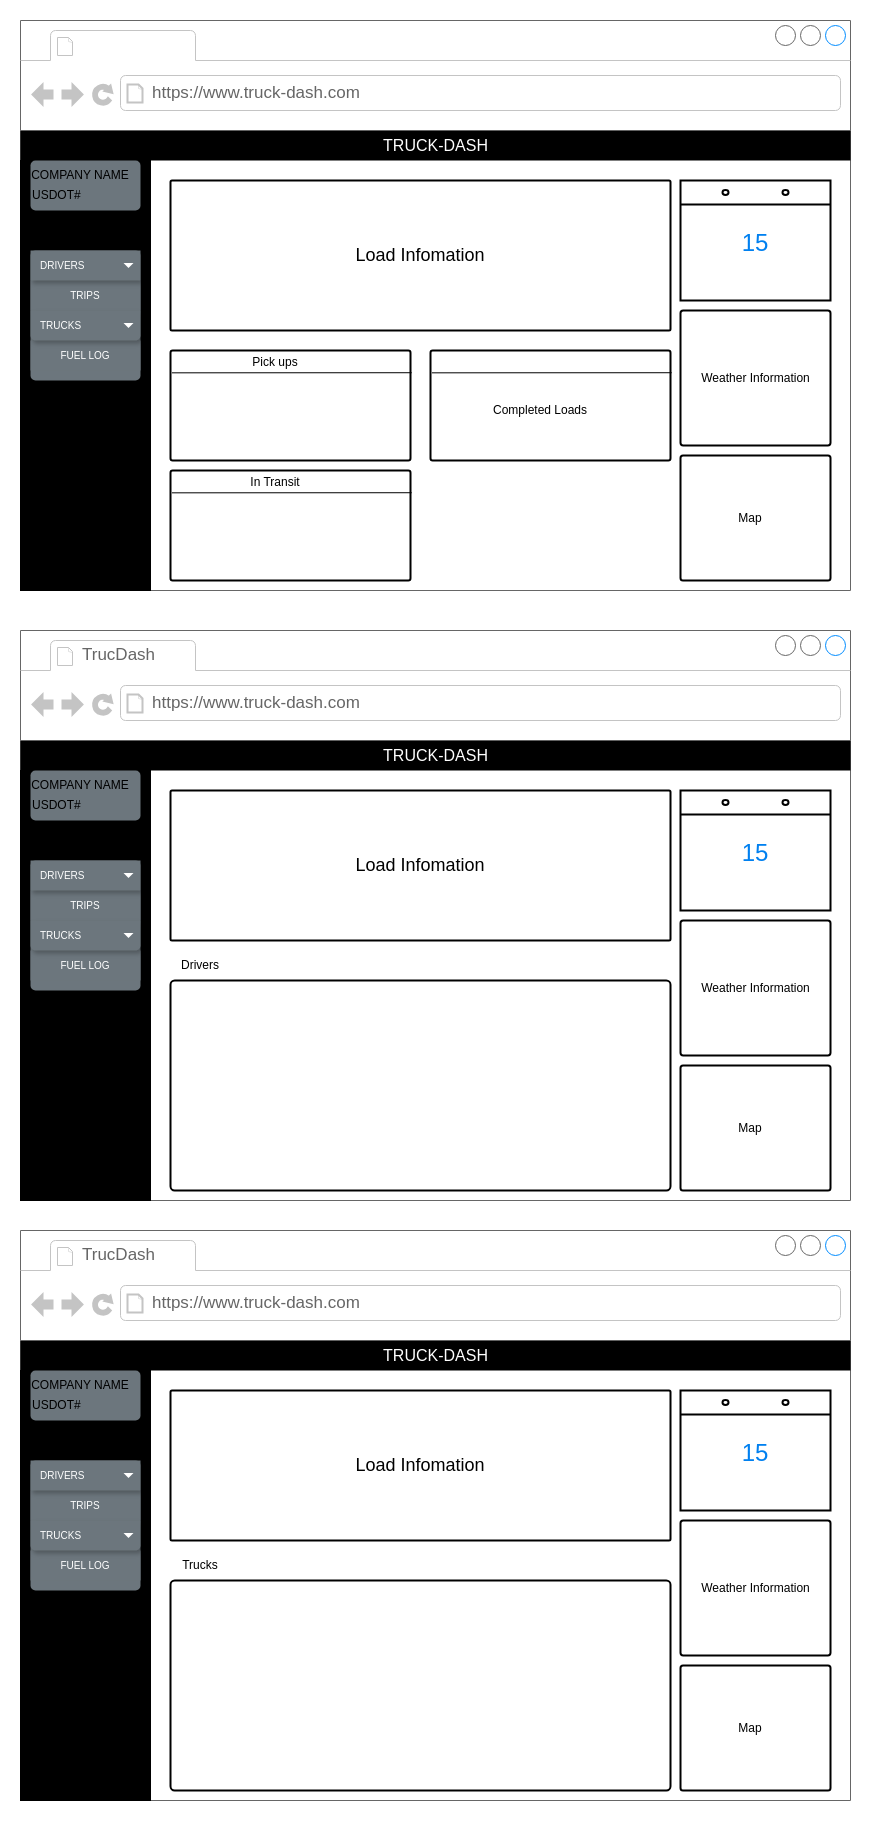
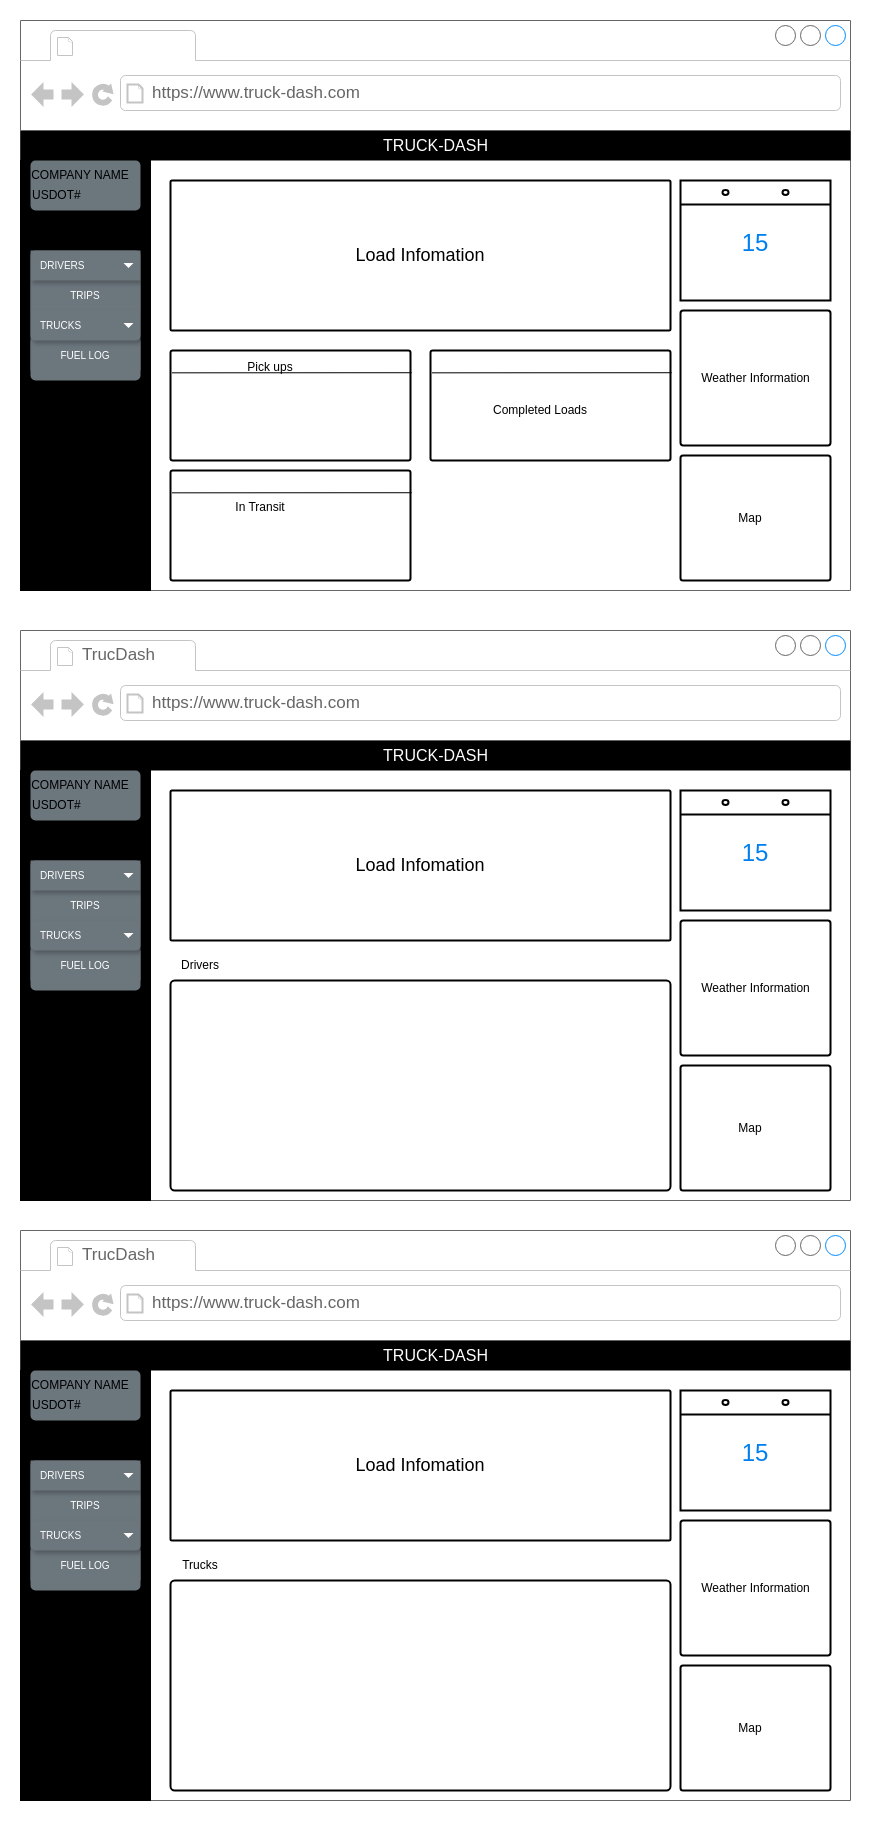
node "Pick ups": moved (276, 363) -> (271, 368)
node "In Transit": moved (276, 483) -> (261, 508)
